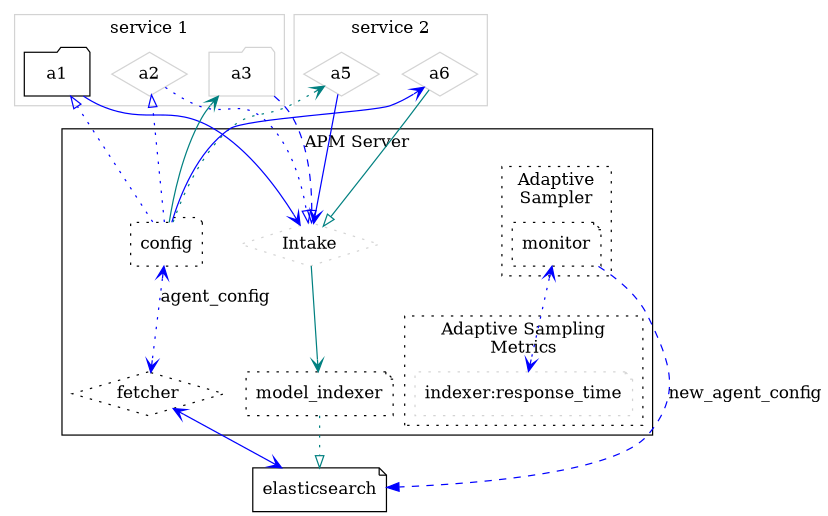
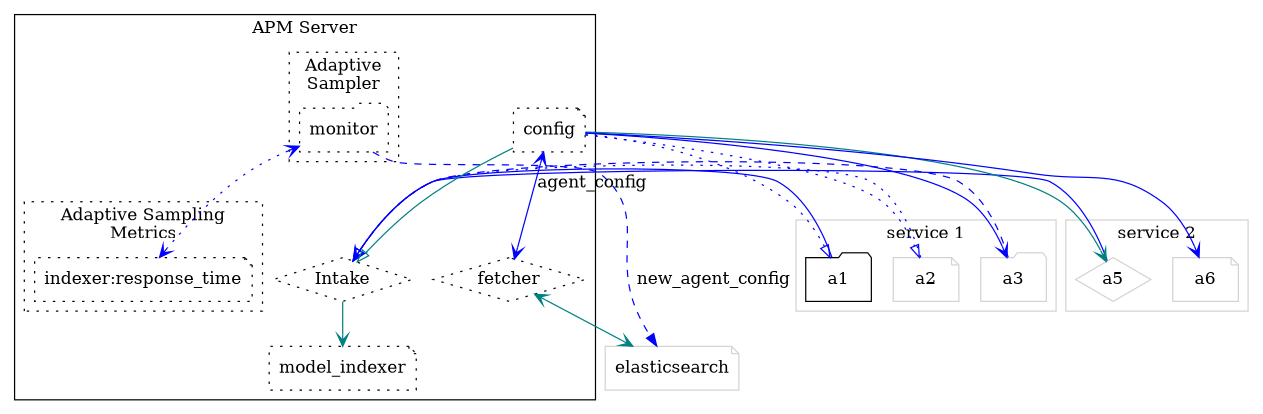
node "a2": shape diamond -> note
node "a6": shape diamond -> note
edge "config" -> "a5": style dotted -> solid
edge "a6" -> "Intake": now "config" -> "Intake"
edge "config" -> "a3": color teal -> blue
node "config": shape folder -> note
node "Intake": color lightgrey -> black
node "monitor": shape note -> folder
edge "config" -- "fetcher": style dotted -> solid
node "indexer:response_time": color lightgrey -> black
edge "model_indexer" -> "elasticsearch": removed
edge "fetcher" -- "elasticsearch": color blue -> teal
node "elasticsearch": color black -> lightgrey
